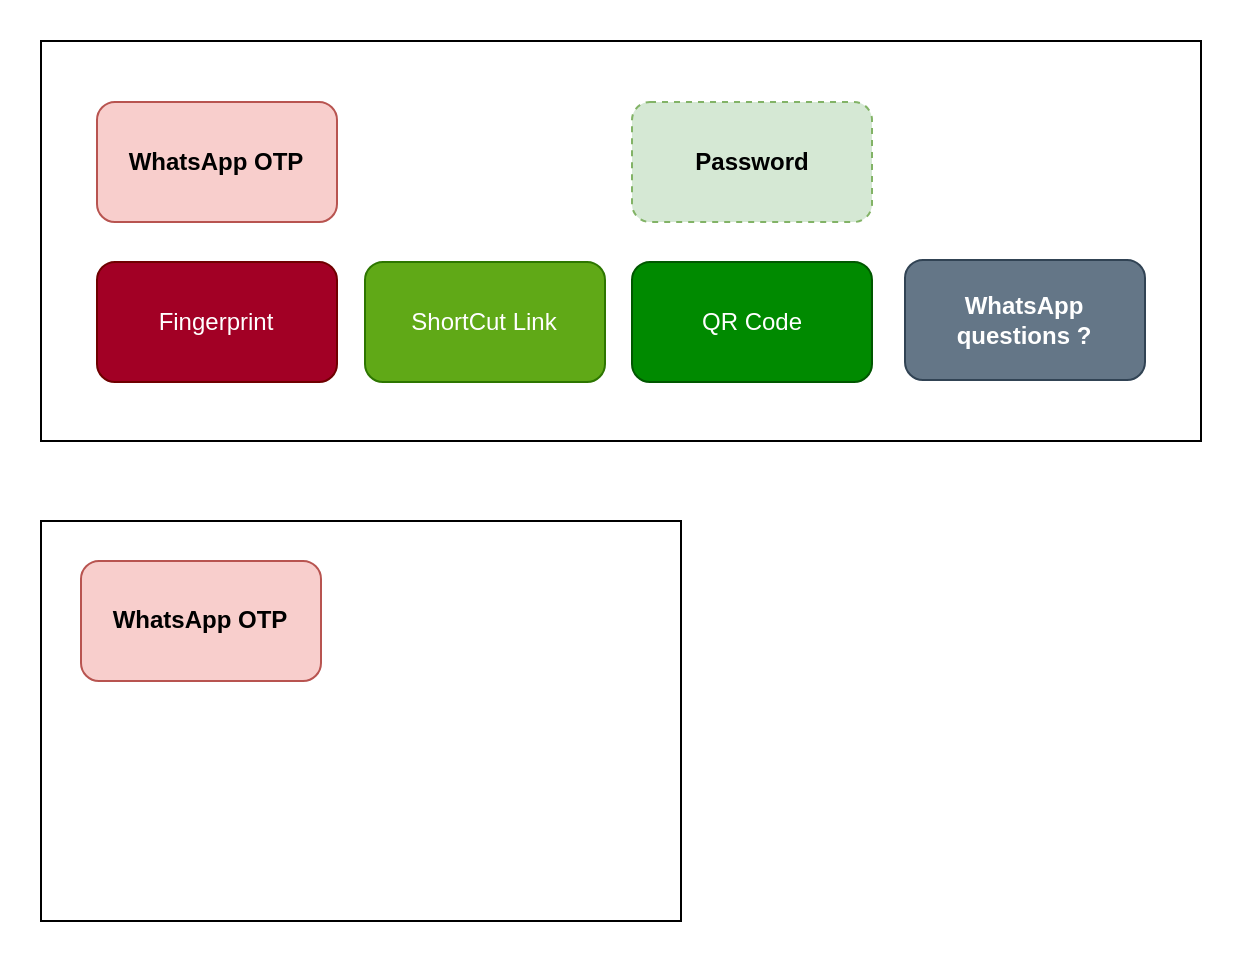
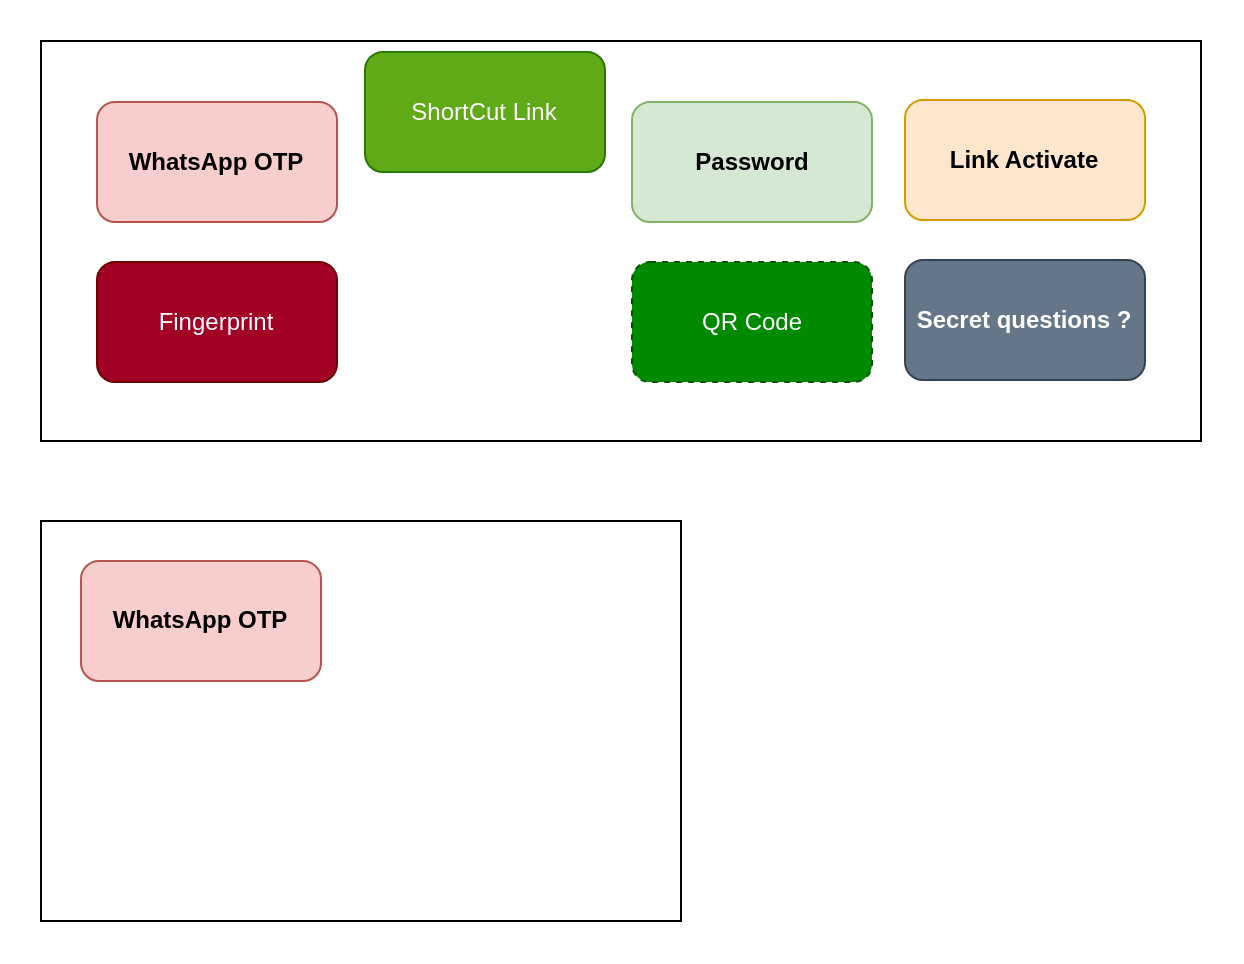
node "Link Activate": added
node "Password": style dashed -> solid
node "WhatsApp questions ?": label "WhatsApp questions ?" -> "Secret questions ?"
node "ShortCut Link": moved (485, 322) -> (485, 112)
node "QR Code": style solid -> dashed
